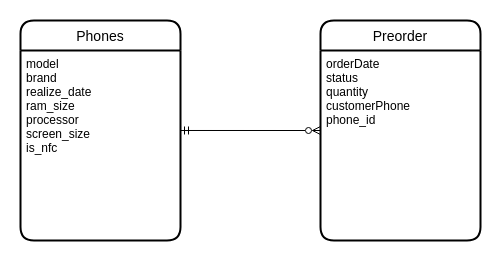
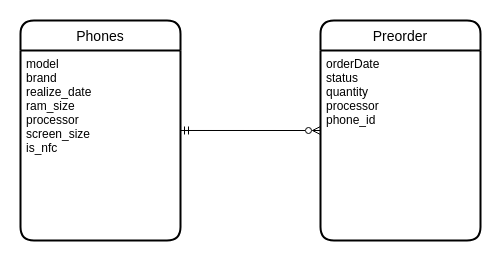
node "orderDate status quantity customerPhone phone_id": label "orderDate status quantity customerPhone phone_id" -> "orderDate status quantity processor phone_id"
